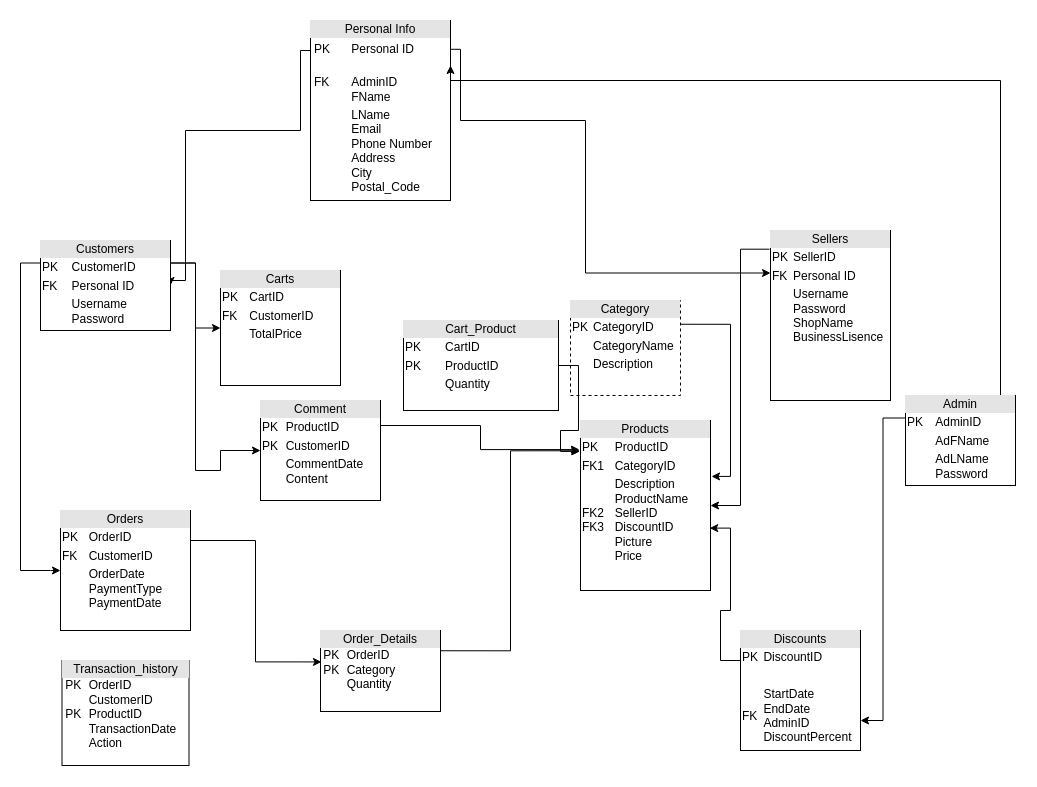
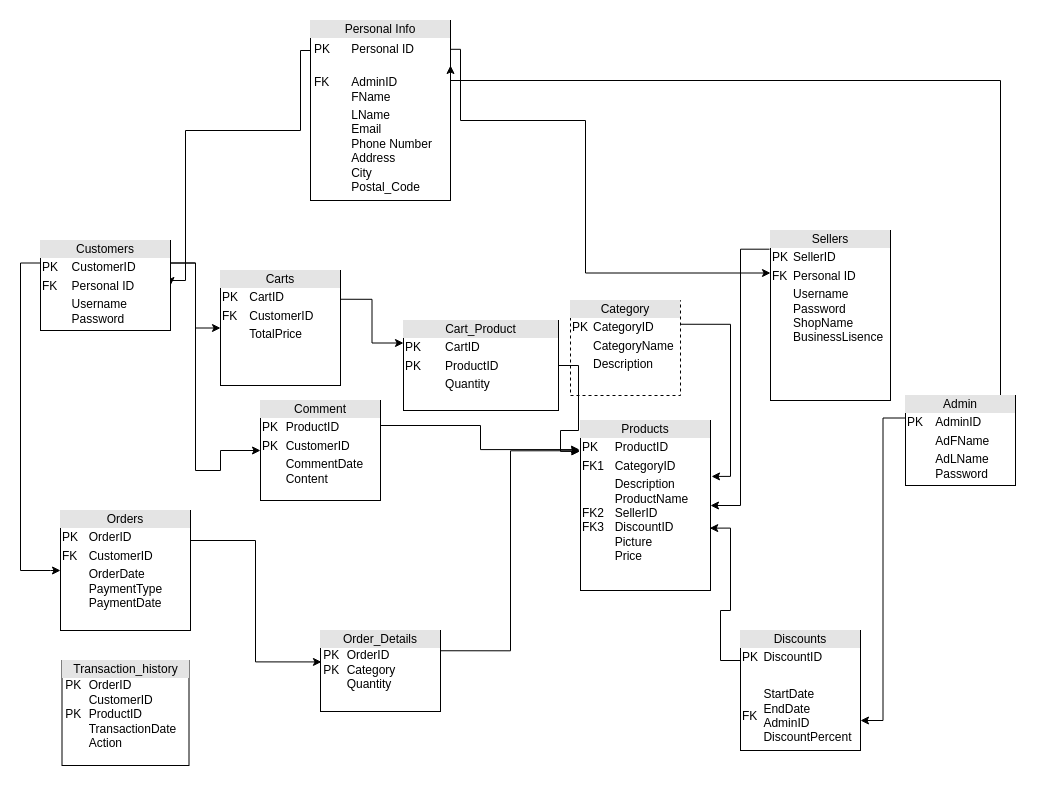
edge "Carts PK CartID FK CustomerID TotalPrice" -> "Cart_Product PK CartID PK ProductID Quantity": added
